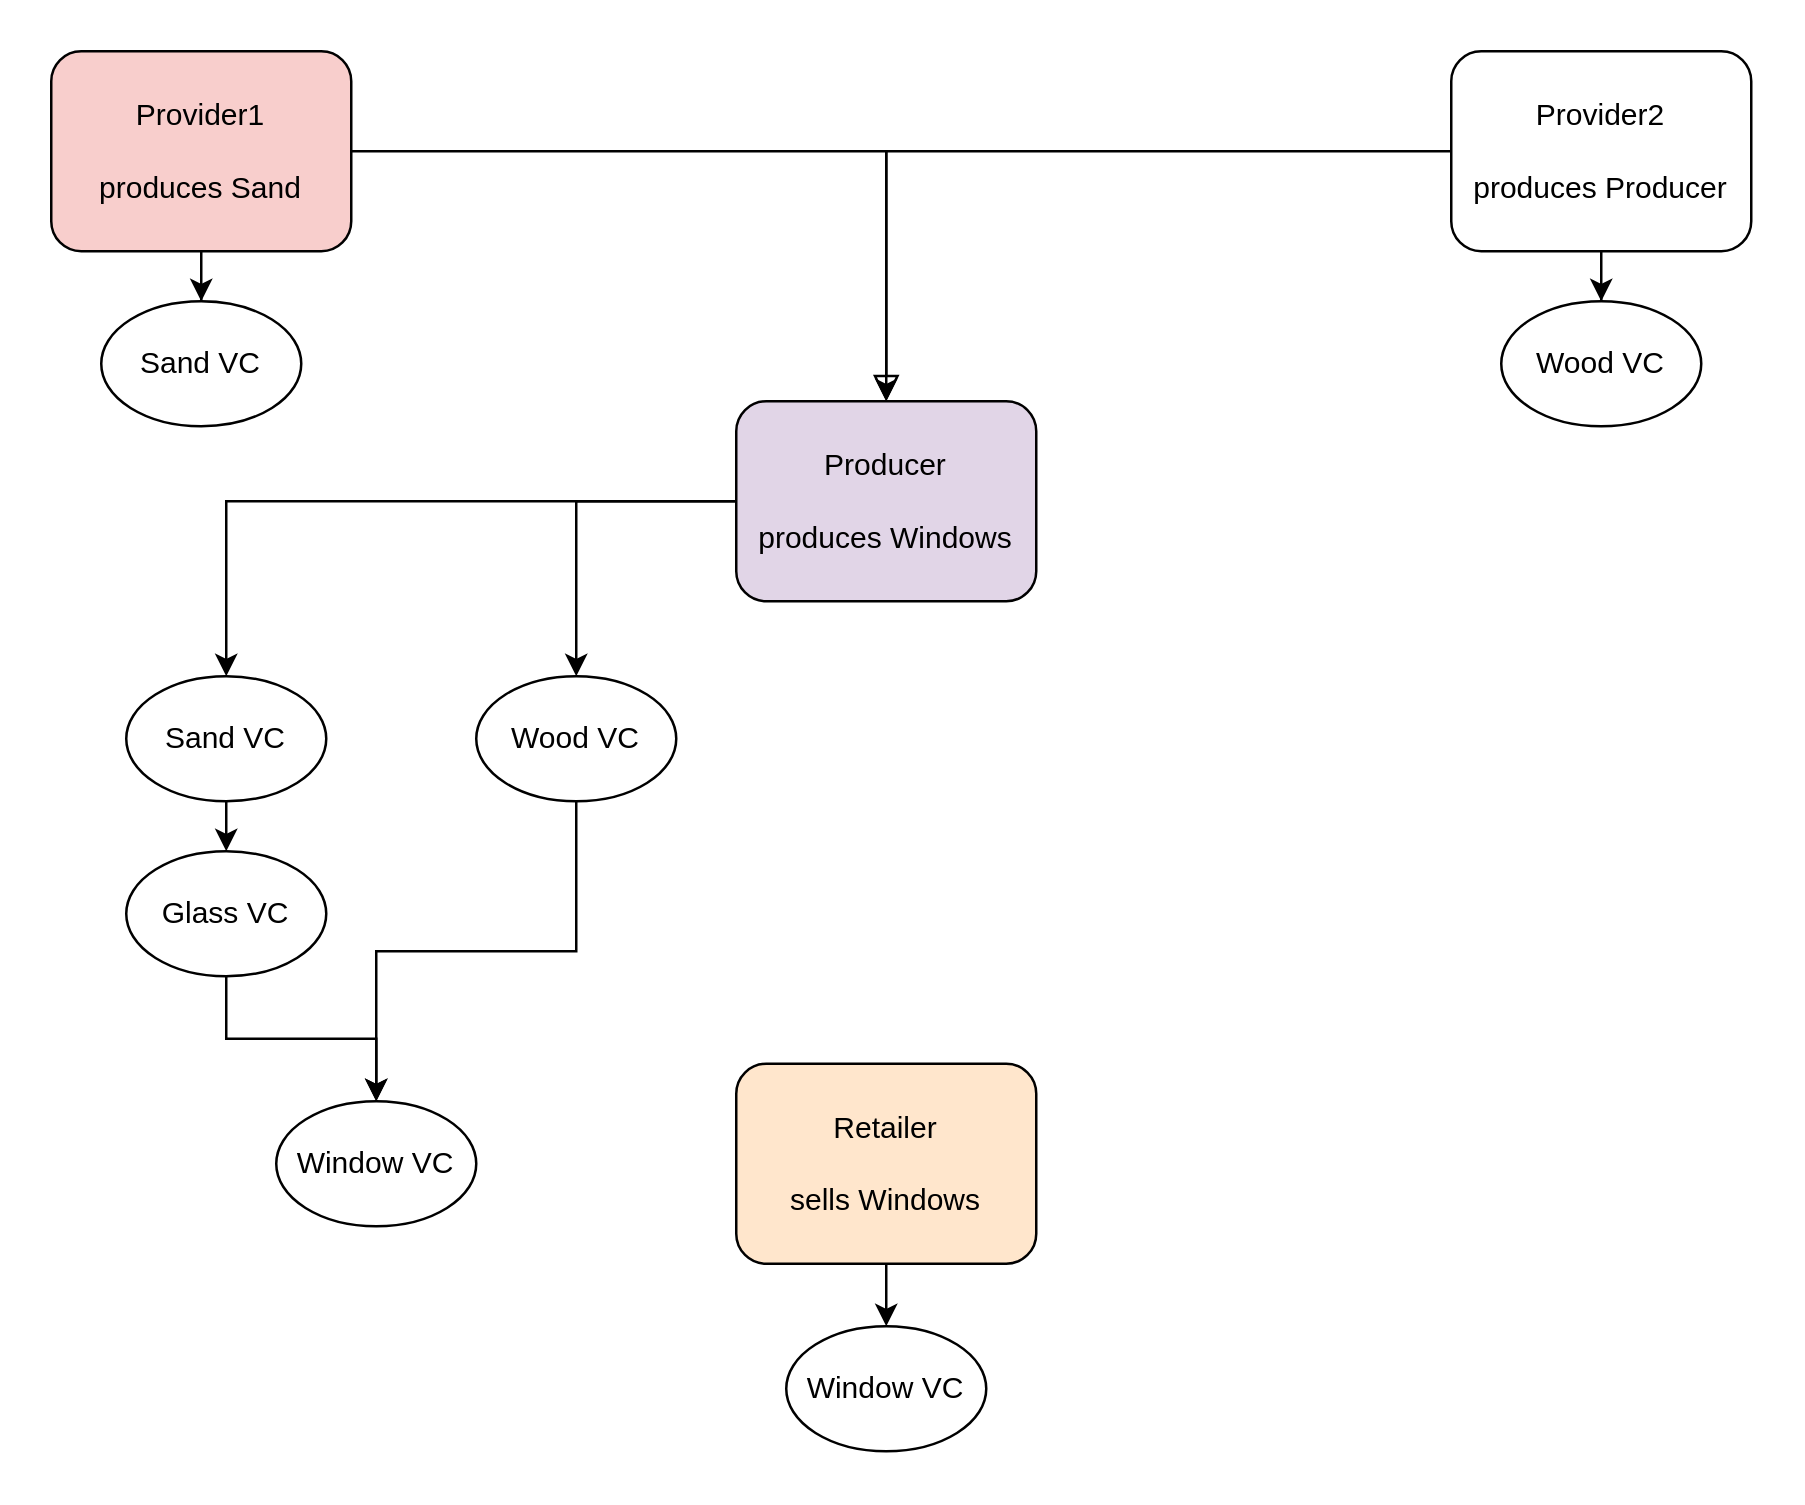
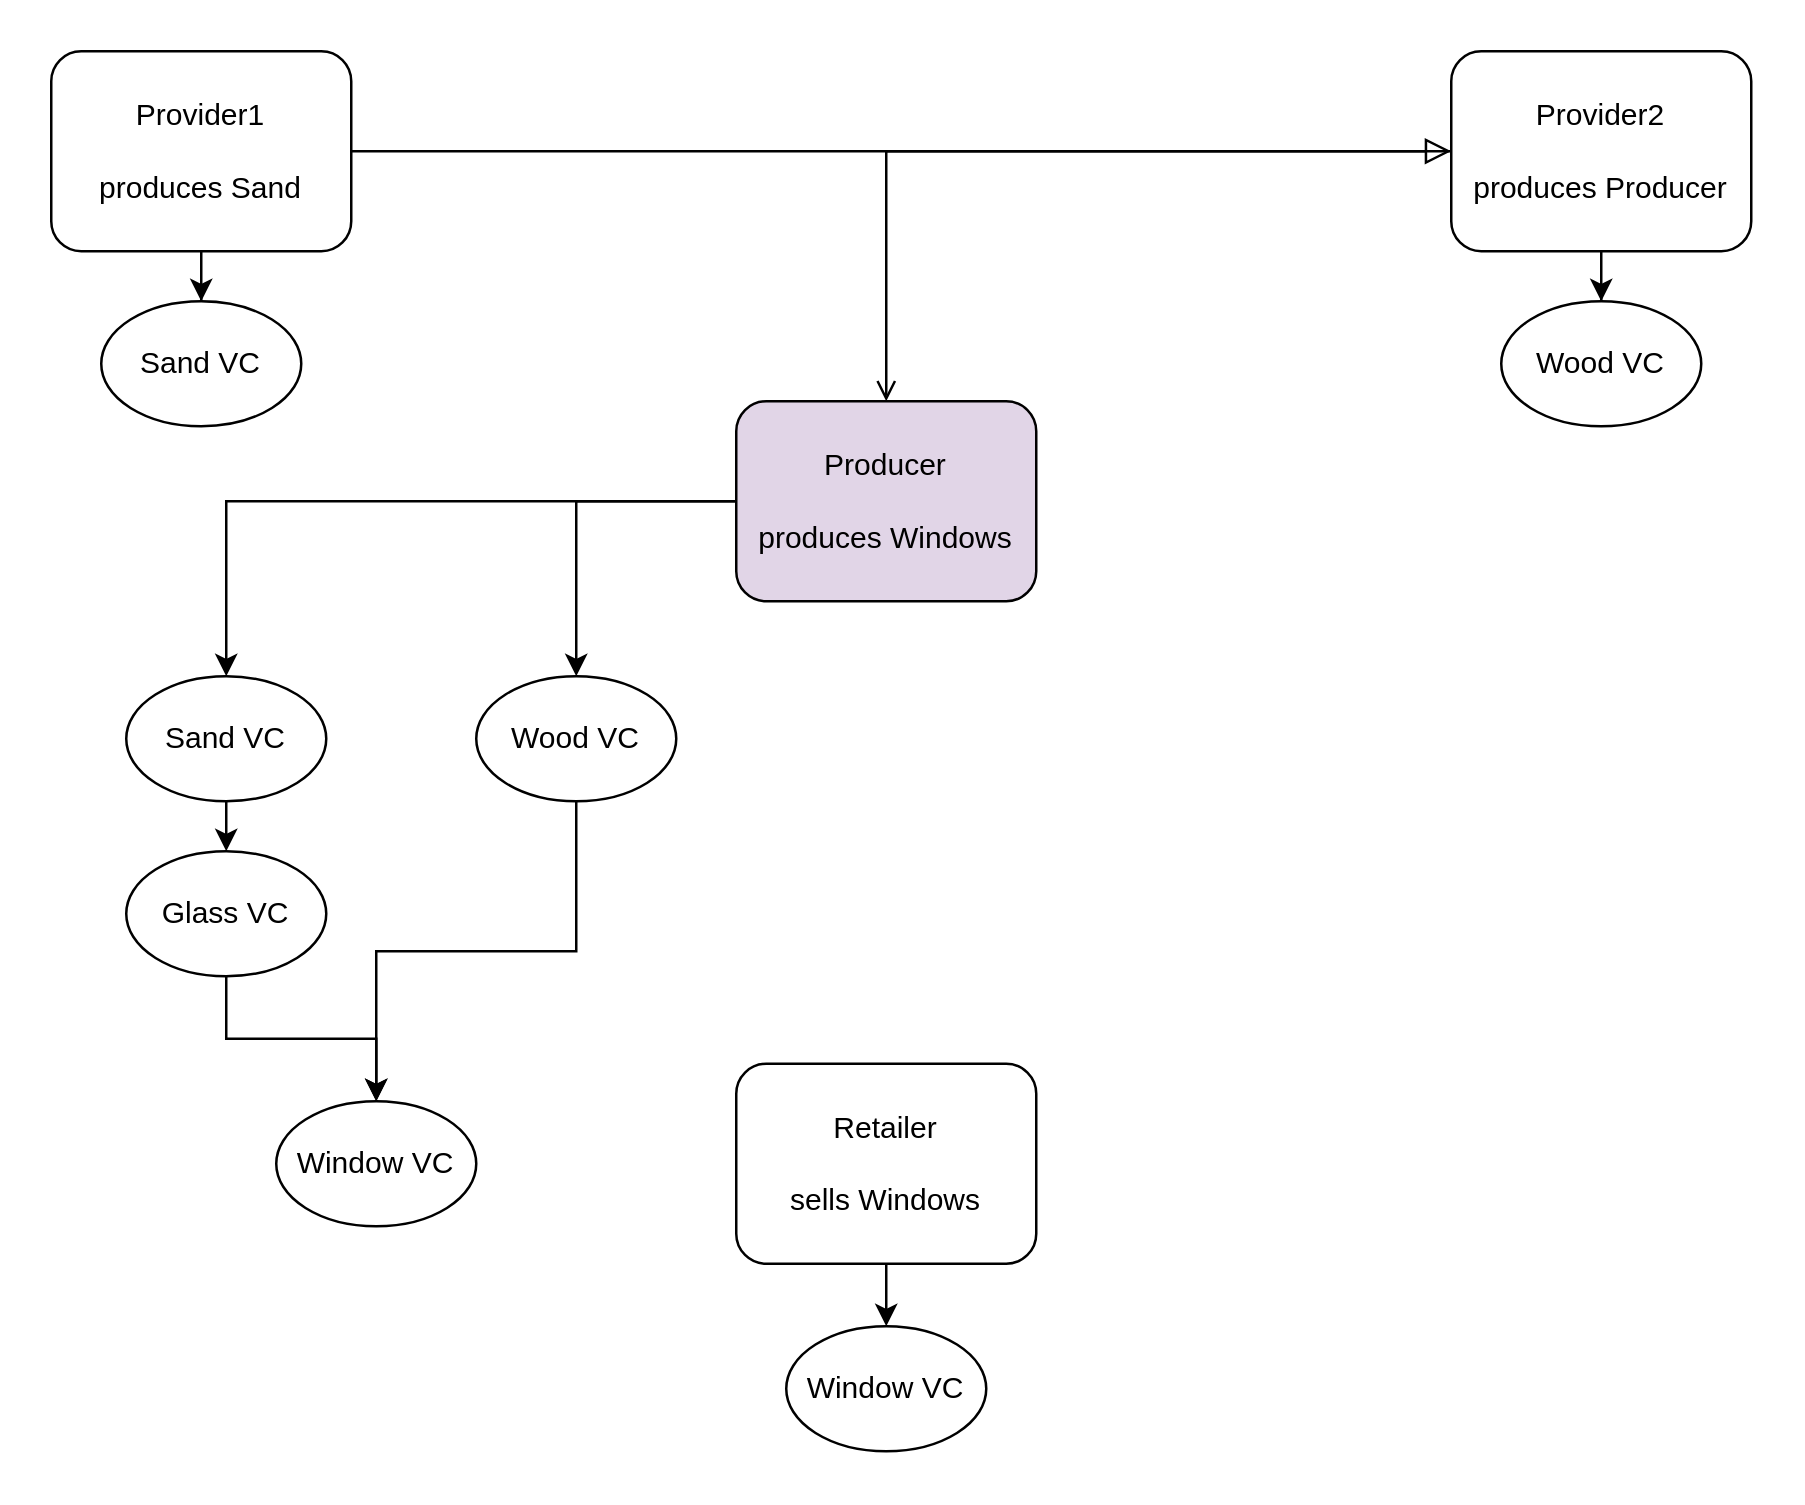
node "Provider1 produces Sand": fillcolor #f8cecc -> #ffffff
edge "Provider1 produces Sand" -> "Producer produces Windows": now "Provider1 produces Sand" -> "Provider2 produces Producer"
edge "Provider2 produces Producer" -> "Producer produces Windows": arrowhead classic -> open
node "Retailer sells Windows": fillcolor #ffe6cc -> #ffffff
